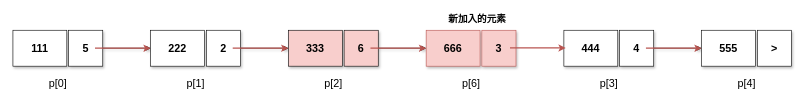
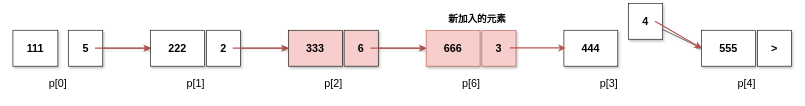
node "111": size 54x36 -> 45x36
node "4": moved (637, 48) -> (646, 21)
